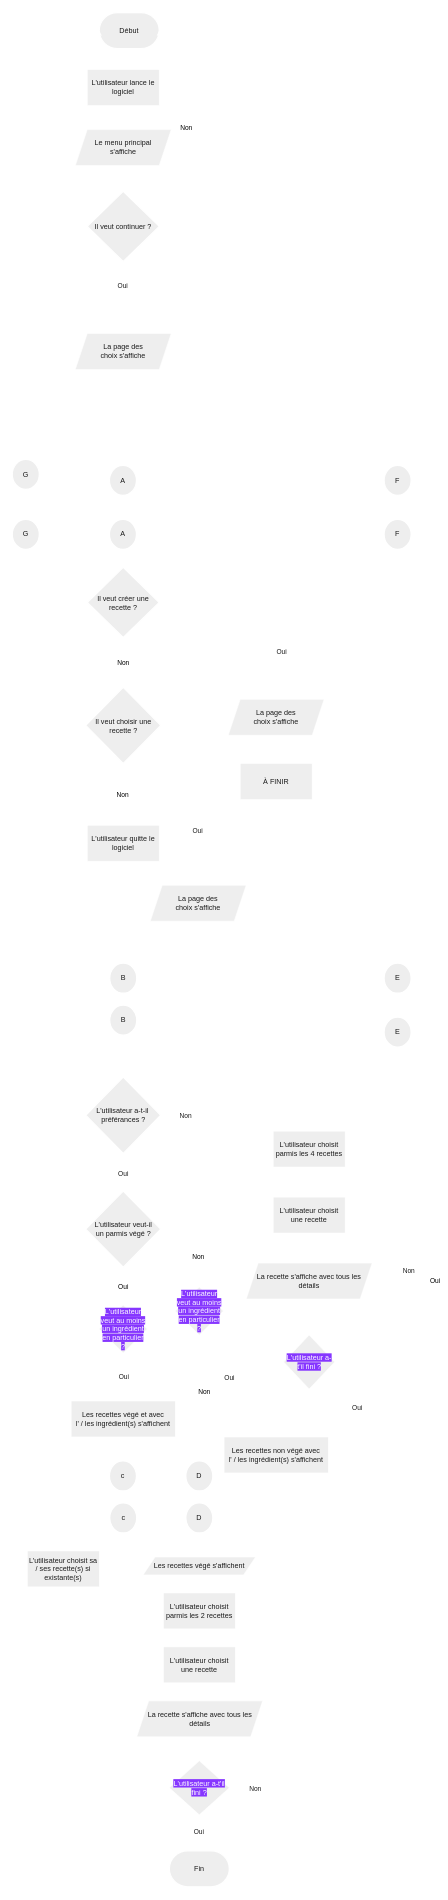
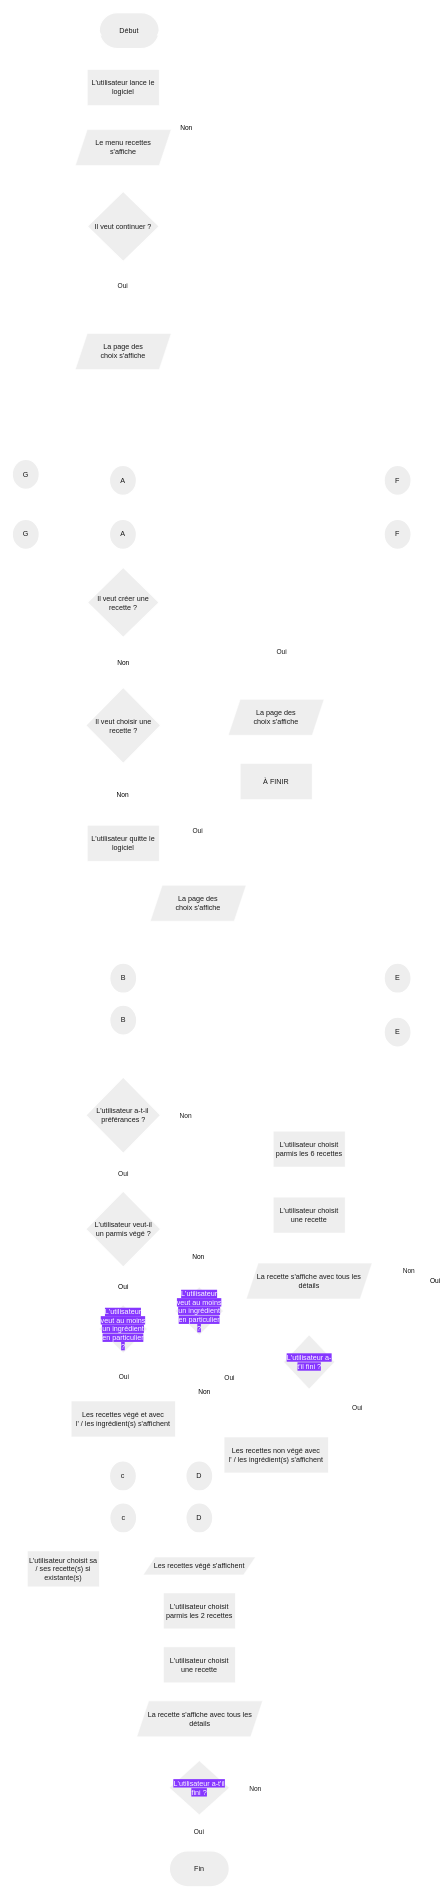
node "Le menu principal s'affiche": label "Le menu principal s'affiche" -> "Le menu recettes s'affiche"
node "L'utilisateur choisit parmis les 4 recettes": label "L'utilisateur choisit parmis les 4 recettes" -> "L'utilisateur choisit parmis les 6 recettes"
